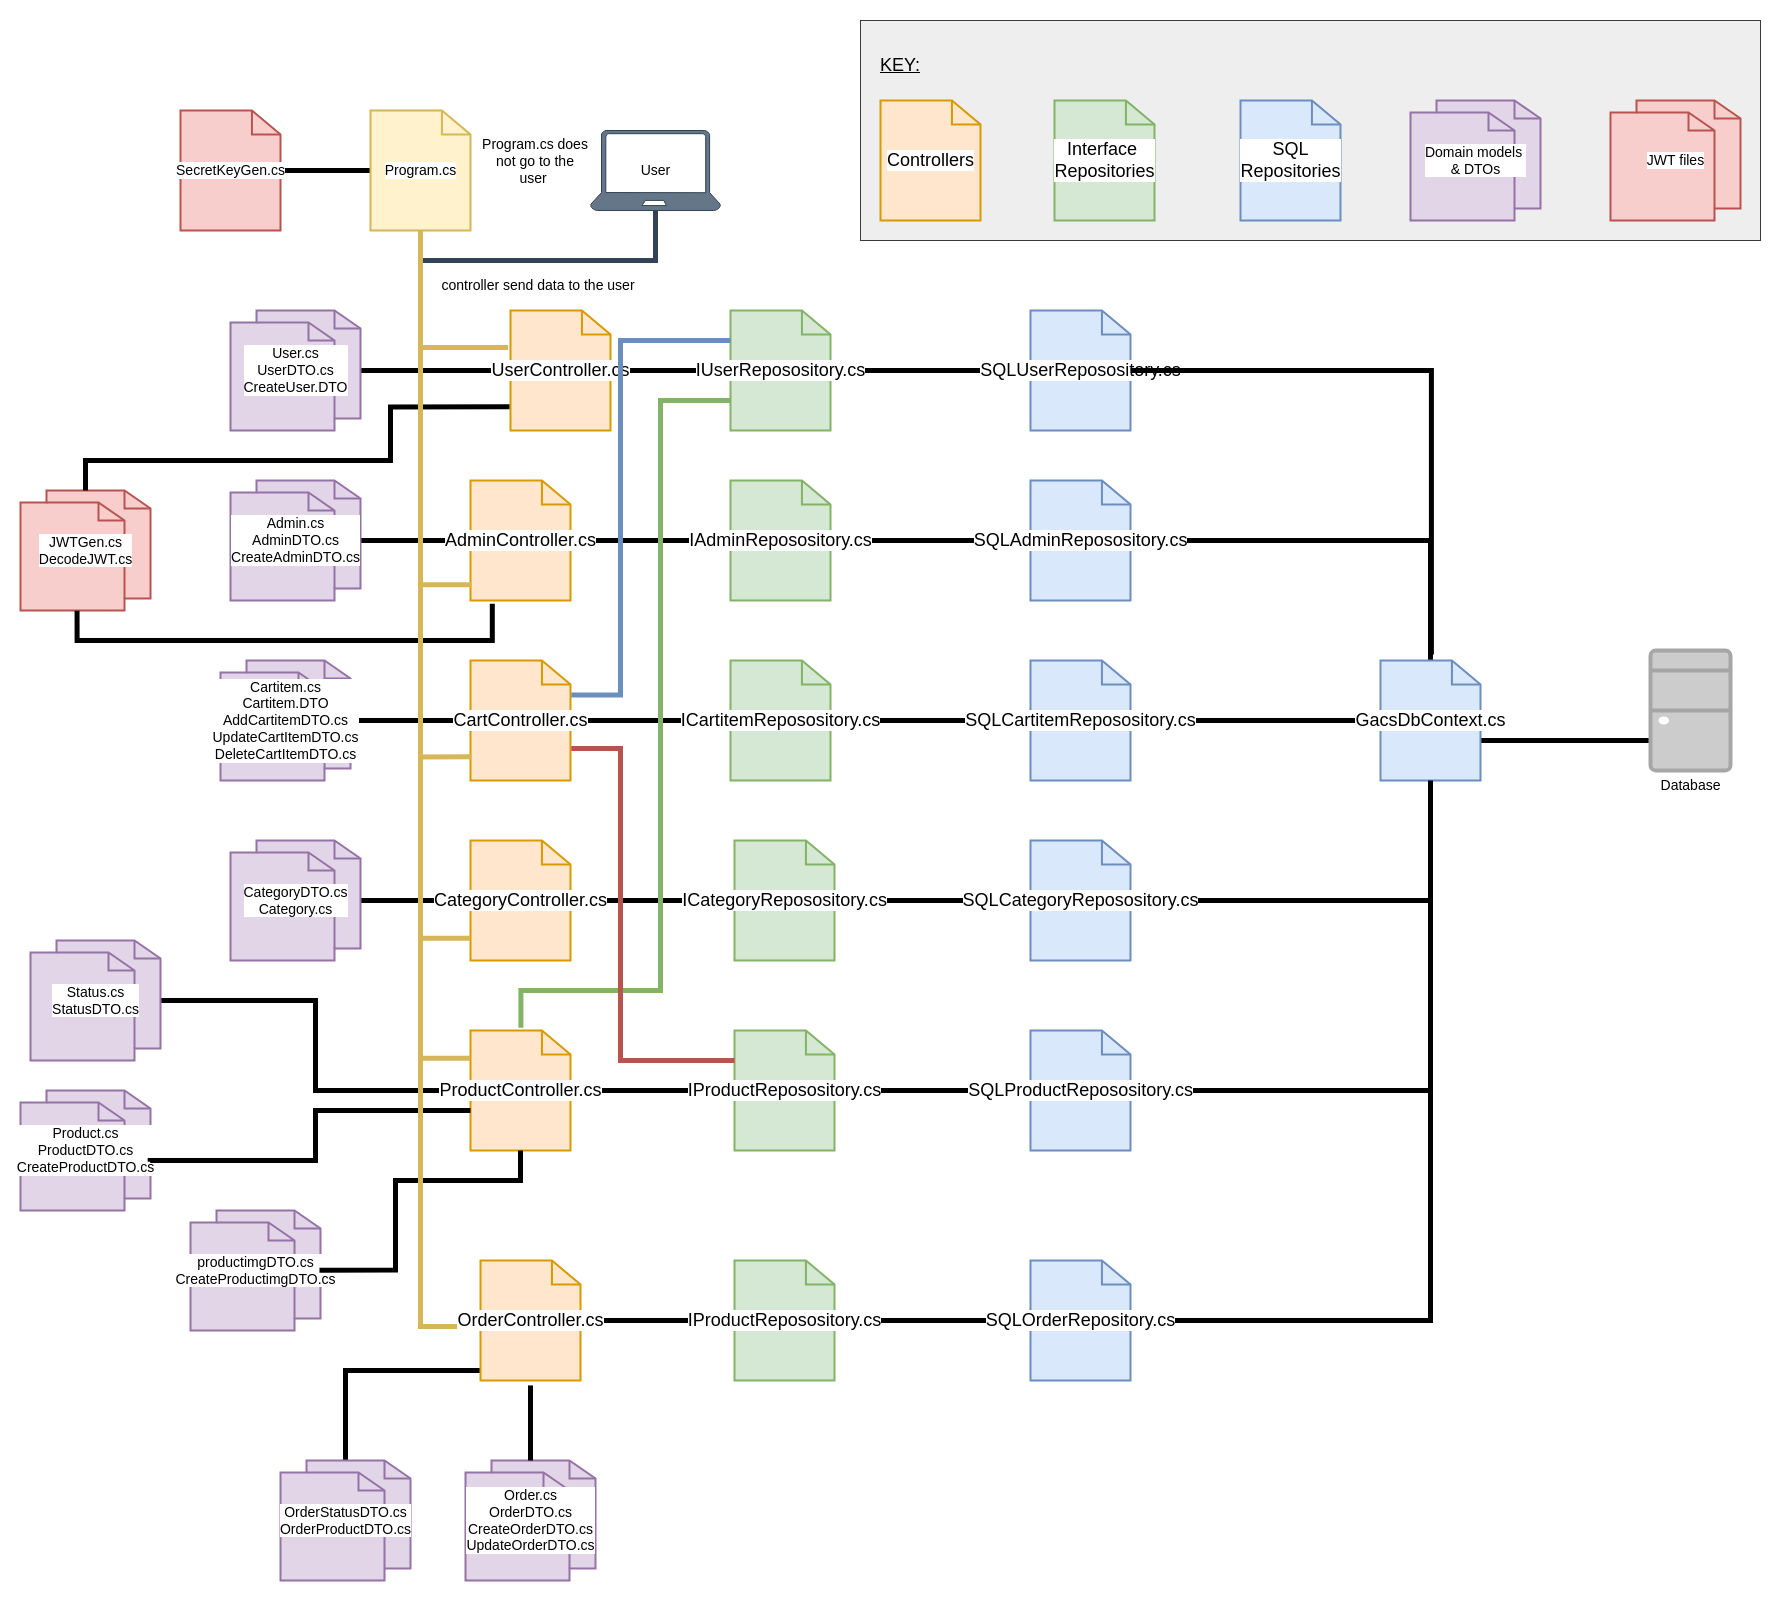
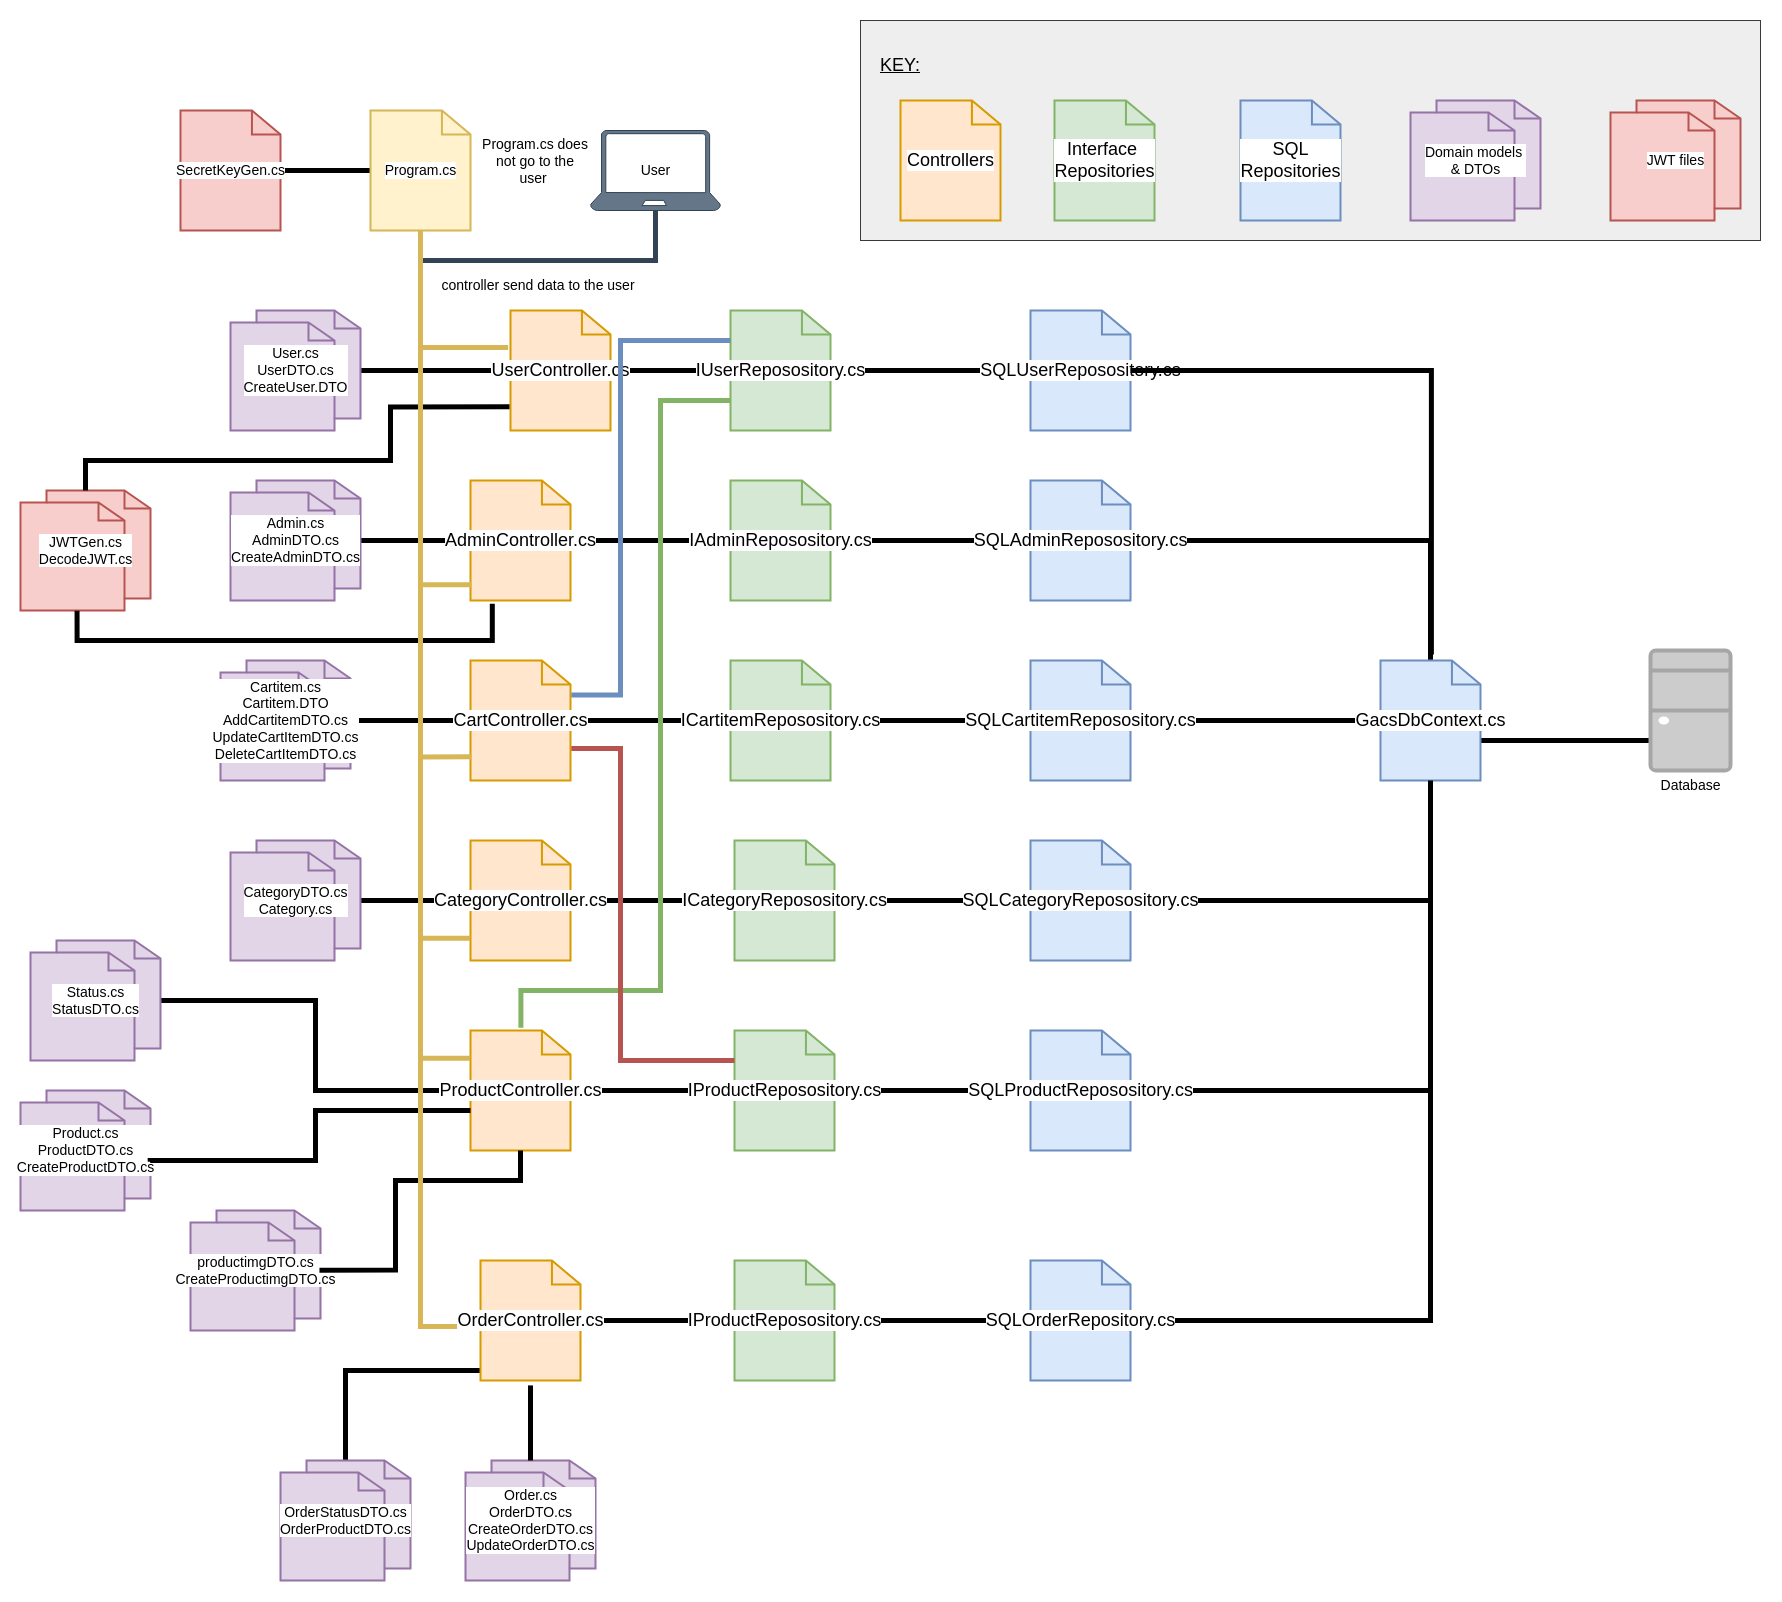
node "Controllers": moved (931, 161) -> (951, 161)
